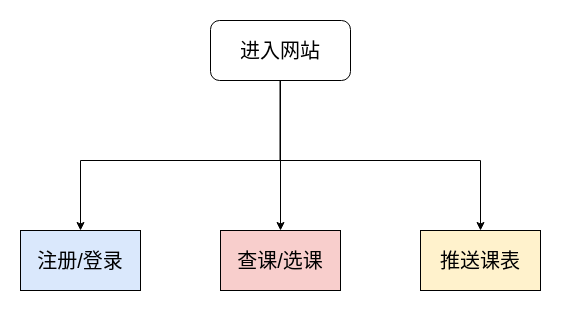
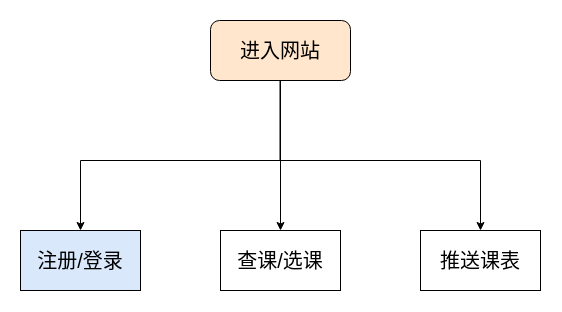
node "进入网站": fillcolor #ffffff -> #ffe6cc
node "查课/选课": fillcolor #f8cecc -> #ffffff
node "推送课表": fillcolor #fff2cc -> #ffffff
